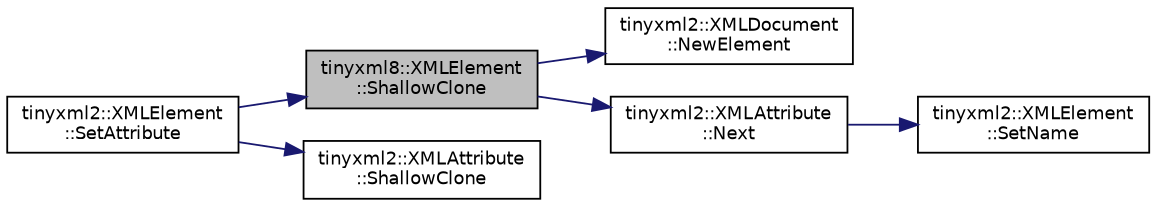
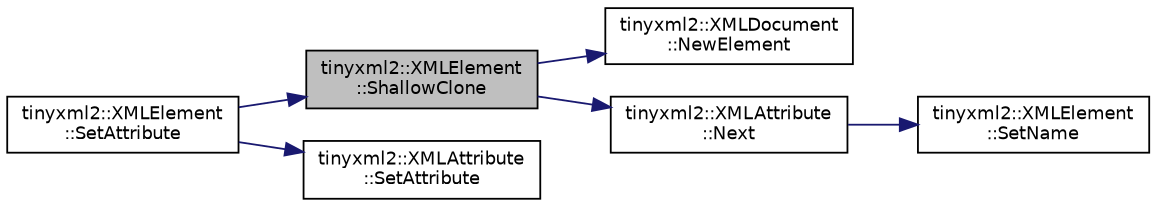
node "tinyxml8::XMLElement ::ShallowClone": label "tinyxml8::XMLElement ::ShallowClone" -> "tinyxml2::XMLElement ::ShallowClone"
node "tinyxml2::XMLAttribute ::ShallowClone": label "tinyxml2::XMLAttribute ::ShallowClone" -> "tinyxml2::XMLAttribute ::SetAttribute"
